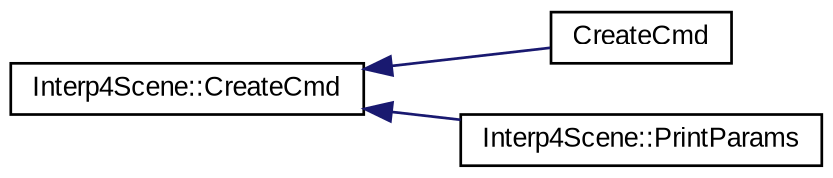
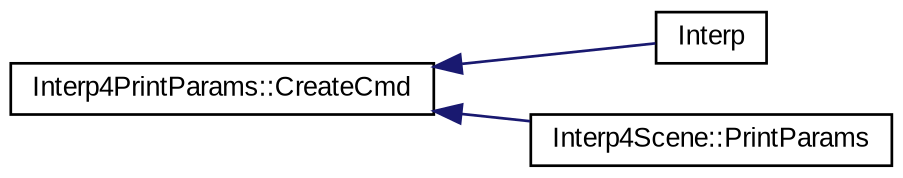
node "CreateCmd": label "CreateCmd" -> "Interp"
node "Interp4Scene::CreateCmd": label "Interp4Scene::CreateCmd" -> "Interp4PrintParams::CreateCmd"
